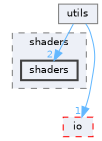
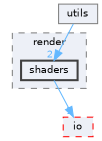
cluster "shaders": label "shaders" -> "render"
edge "utils" -> "io": now "shaders" -> "io"
